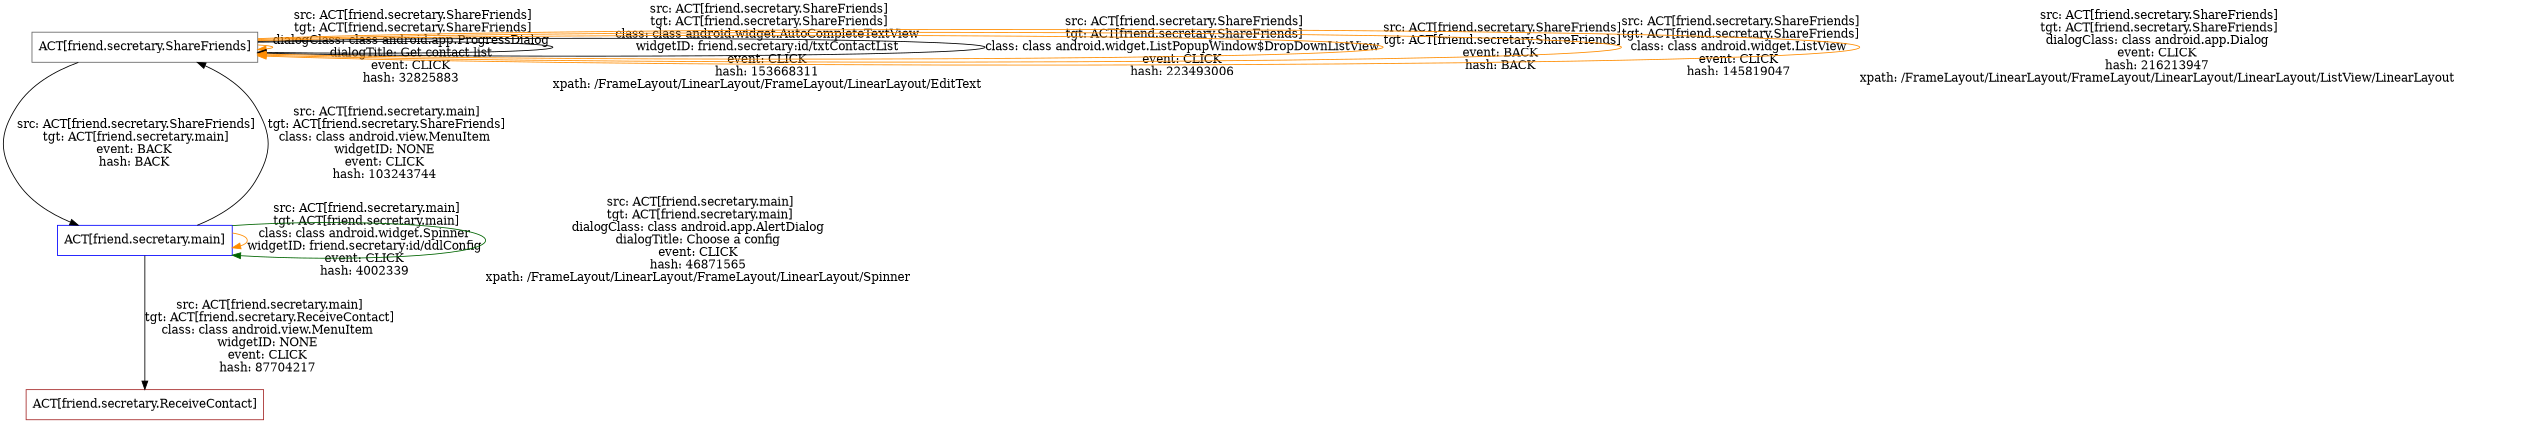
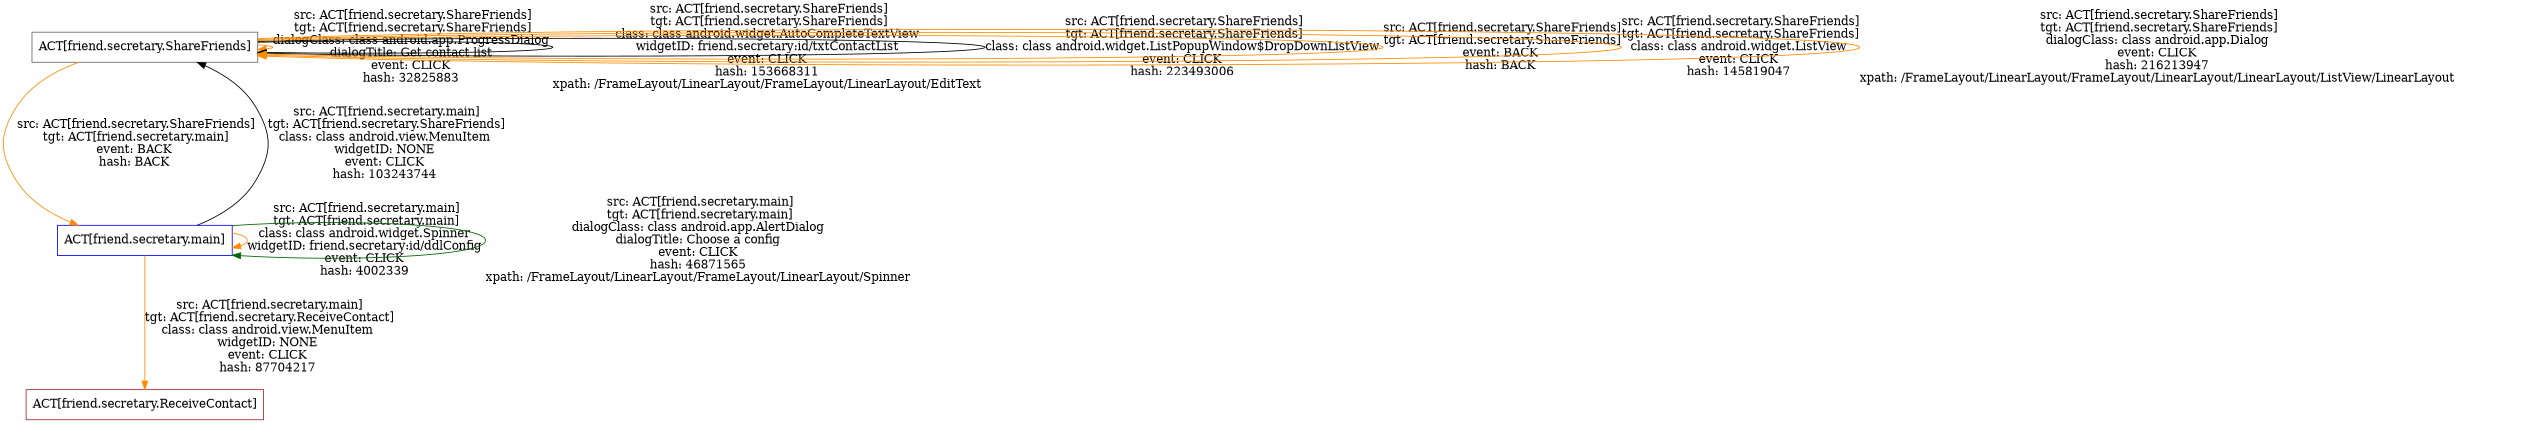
edge "ACT[friend.secretary.ShareFriends]" -> "ACT[friend.secretary.main]": color black -> darkorange
edge "ACT[friend.secretary.main]" -> "ACT[friend.secretary.ReceiveContact]": color black -> darkorange
